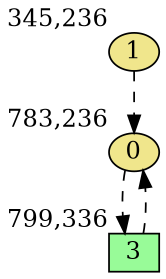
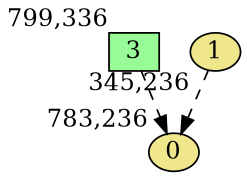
edge "0 783,236" -> "3 799,336": removed
